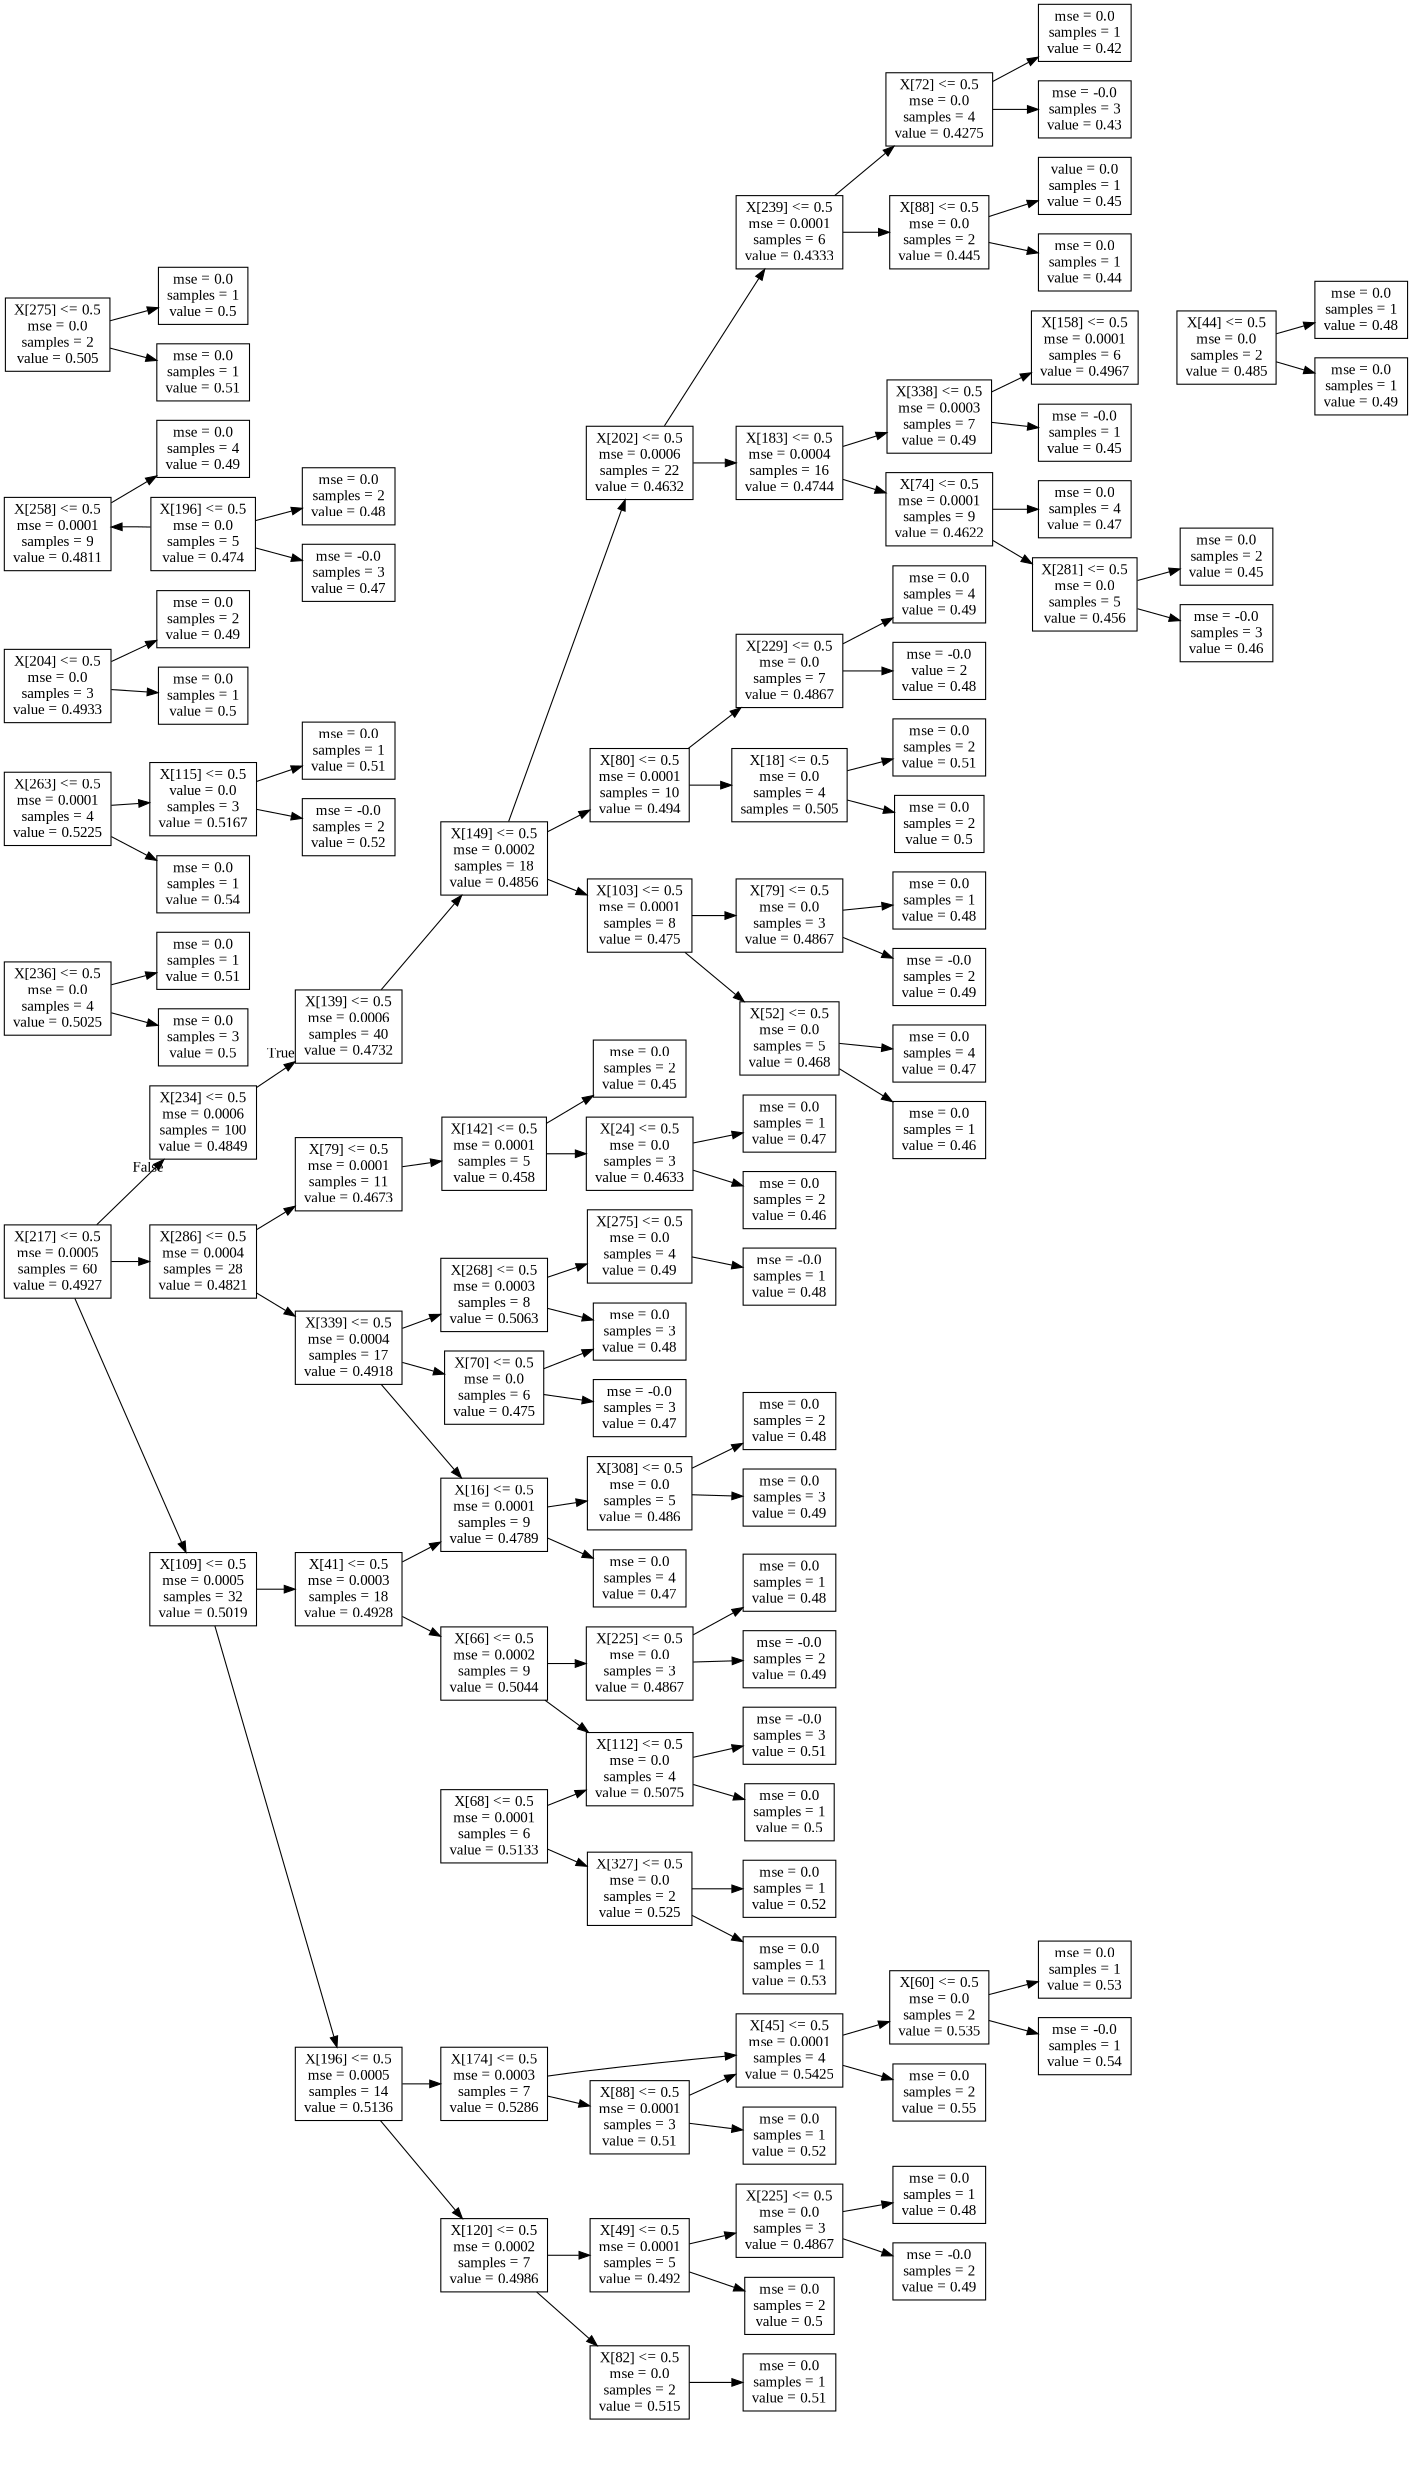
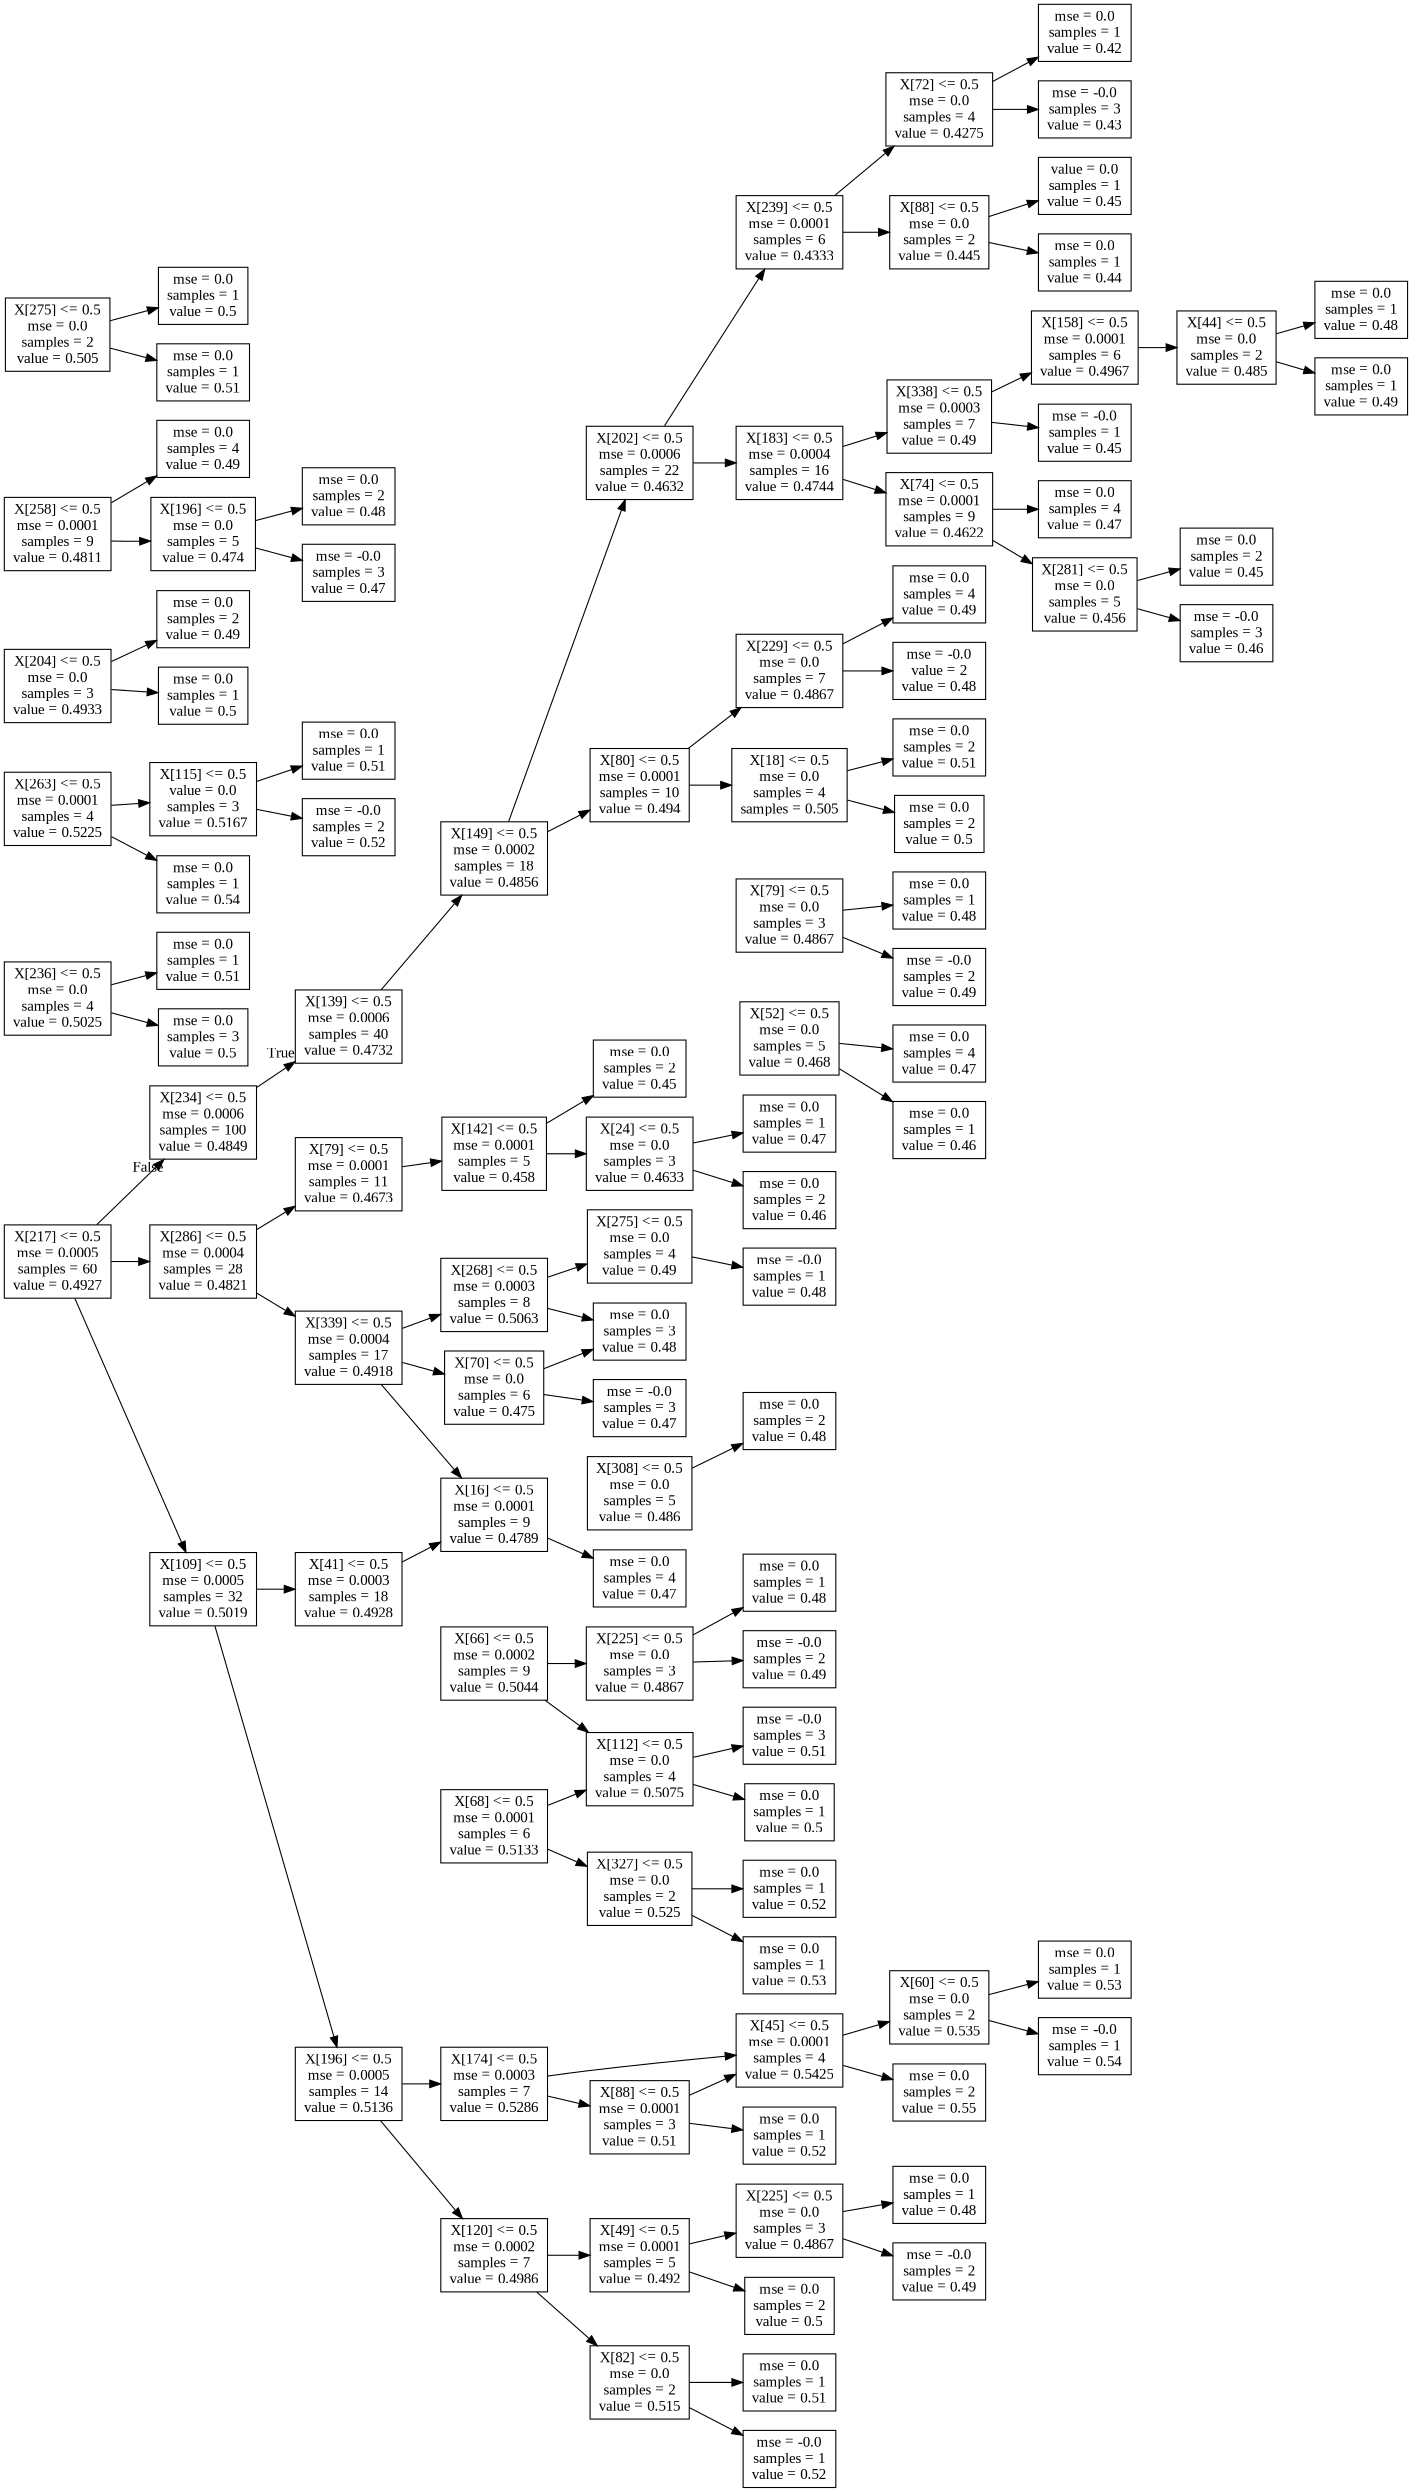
edge "X[158] <= 0.5 mse = 0.0001 samples = 6 value = 0.4967" -> "X[44] <= 0.5 mse = 0.0 samples = 2 value = 0.485": added
edge "X[196] <= 0.5 mse = 0.0 samples = 5 value = 0.474" -> "X[258] <= 0.5 mse = 0.0001 samples = 9 value = 0.4811": reversed
node "X[103] <= 0.5 mse = 0.0001 samples = 8 value = 0.475": removed
node "mse = 0.0 samples = 3 value = 0.49": removed
edge "X[16] <= 0.5 mse = 0.0001 samples = 9 value = 0.4789" -> "X[308] <= 0.5 mse = 0.0 samples = 5 value = 0.486": removed
edge "X[41] <= 0.5 mse = 0.0003 samples = 18 value = 0.4928" -> "X[66] <= 0.5 mse = 0.0002 samples = 9 value = 0.5044": removed
node "mse = -0.0 samples = 1 value = 0.52": added
